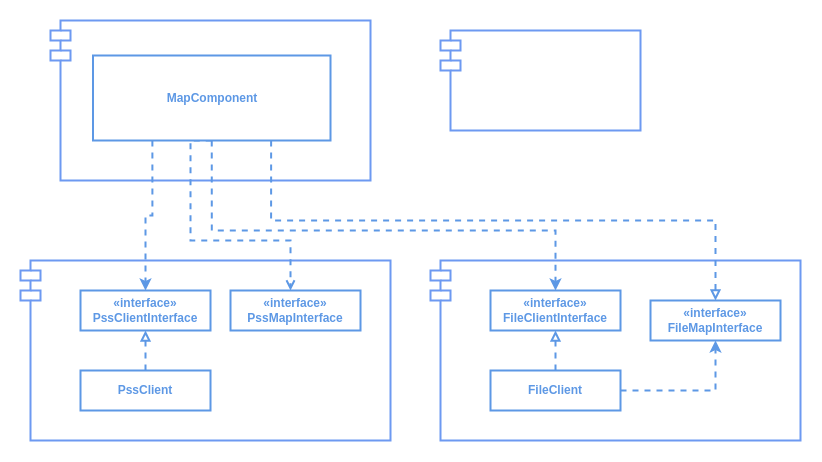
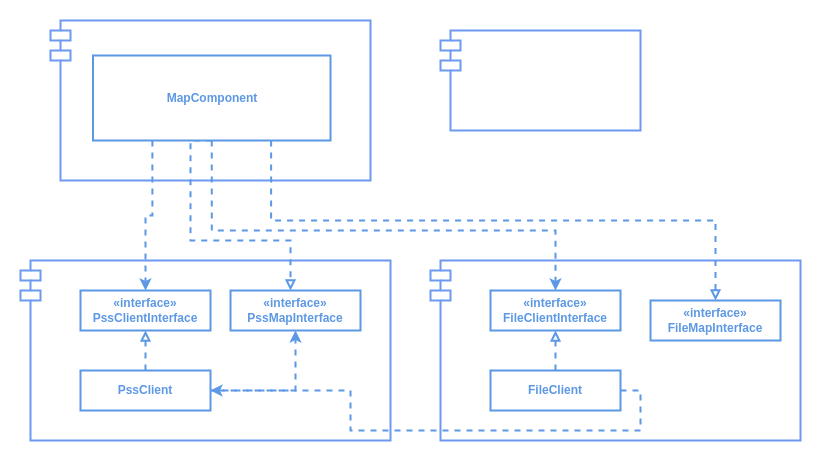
edge "MapComponent" -> "«interface» PssMapInterface": arrowhead open -> block
edge "PssClient" -> "«interface» PssMapInterface": added
edge "FileClient" -> "«interface» FileMapInterface": now "FileClient" -> "PssClient"
